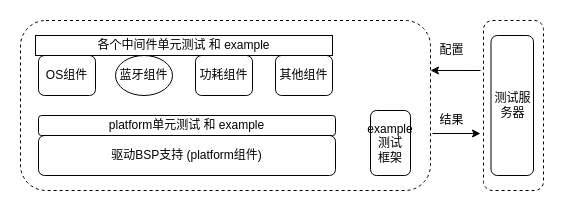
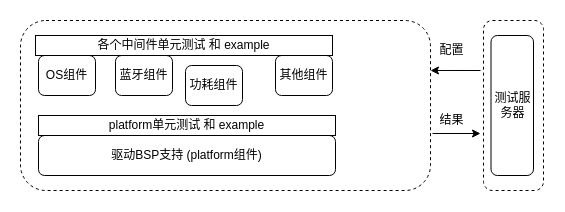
node "蓝牙组件": shape ellipse -> rounded rectangle
node "功耗组件": moved (224, 76) -> (214, 86)
node "platform单元测试 和 example": shape rounded rectangle -> rectangle
node "example测试 框架": removed
